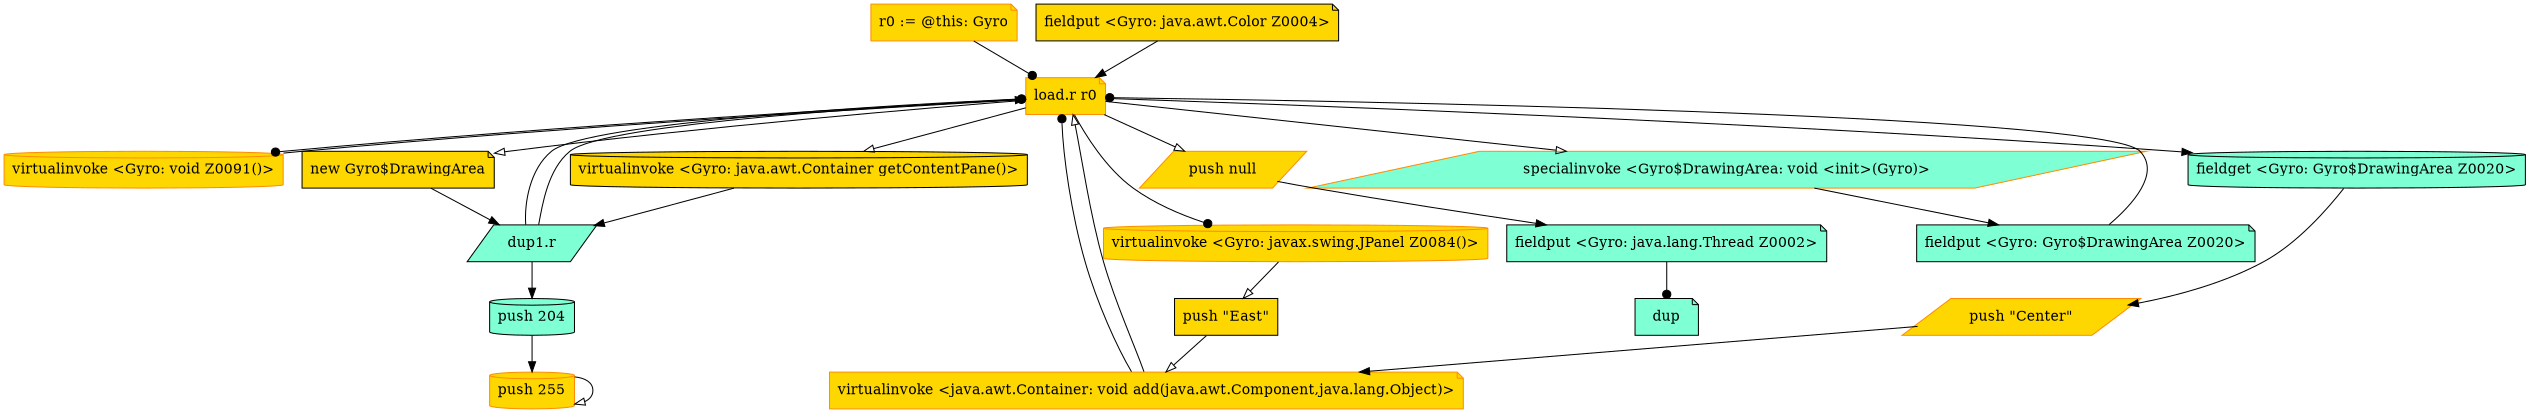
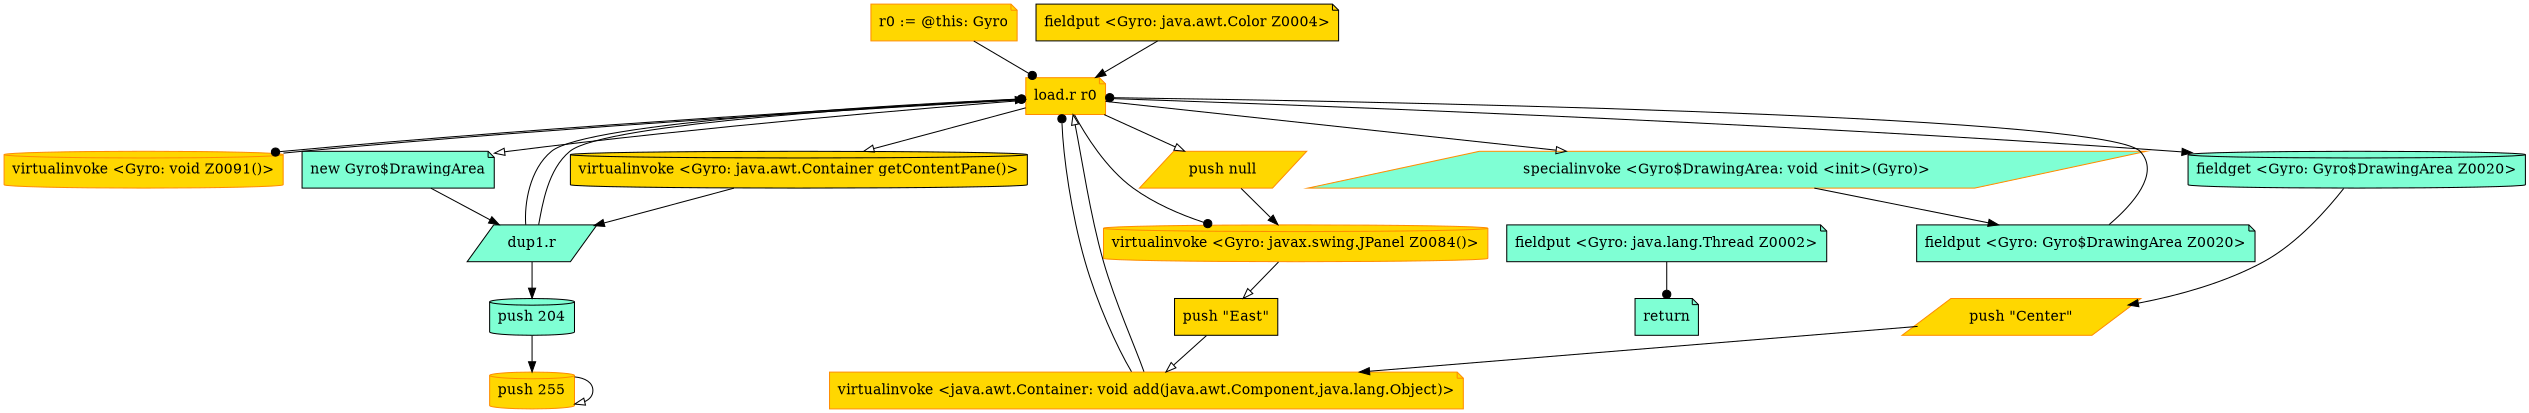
node "new Gyro$DrawingArea": fillcolor gold -> aquamarine
edge "push null" -> "fieldput <Gyro: java.lang.Thread Z0002>": now "push null" -> "virtualinvoke <Gyro: javax.swing.JPanel Z0084()>"
node "dup": label "dup" -> "return"
